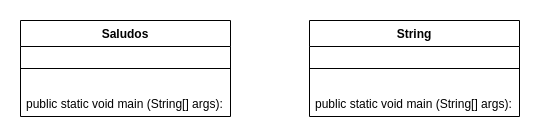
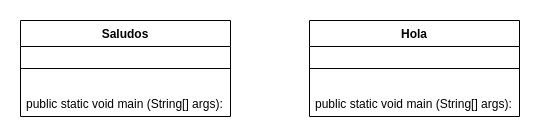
node "String": label "String" -> "Hola"
